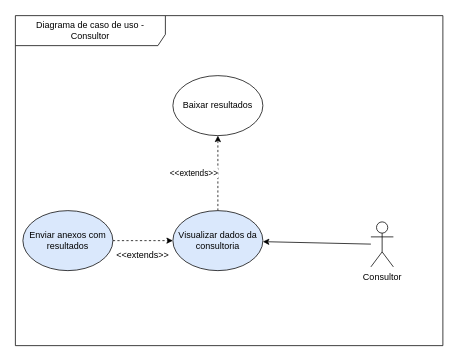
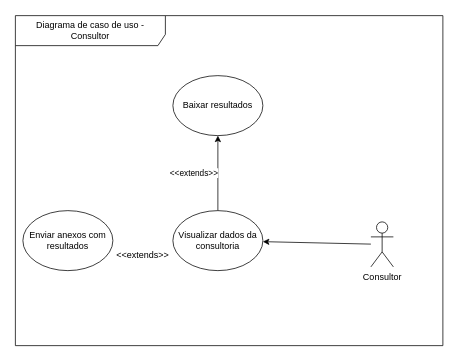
edge "Visualizar dados da consultoria" -> "Baixar resultados": style dashed -> solid
node "Enviar anexos com resultados": fillcolor #dae8fc -> #ffffff
edge "Enviar anexos com resultados" -> "Visualizar dados da consultoria": removed
node "Visualizar dados da consultoria": fillcolor #dae8fc -> #ffffff
